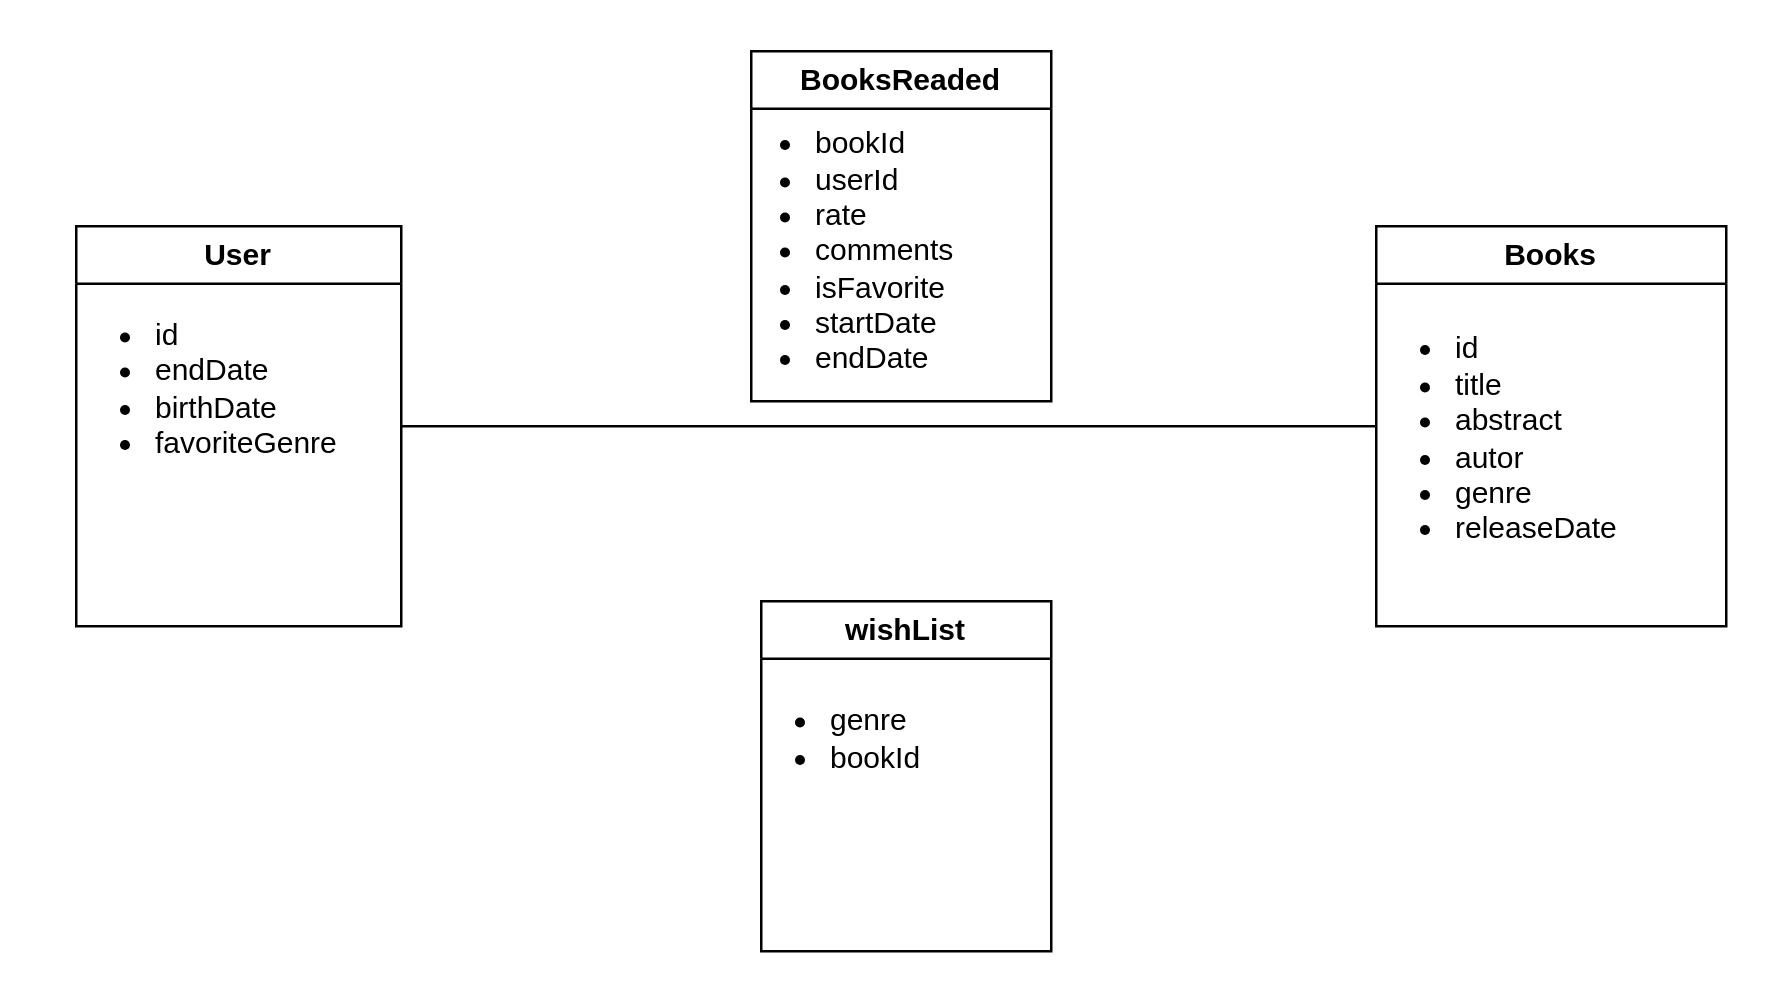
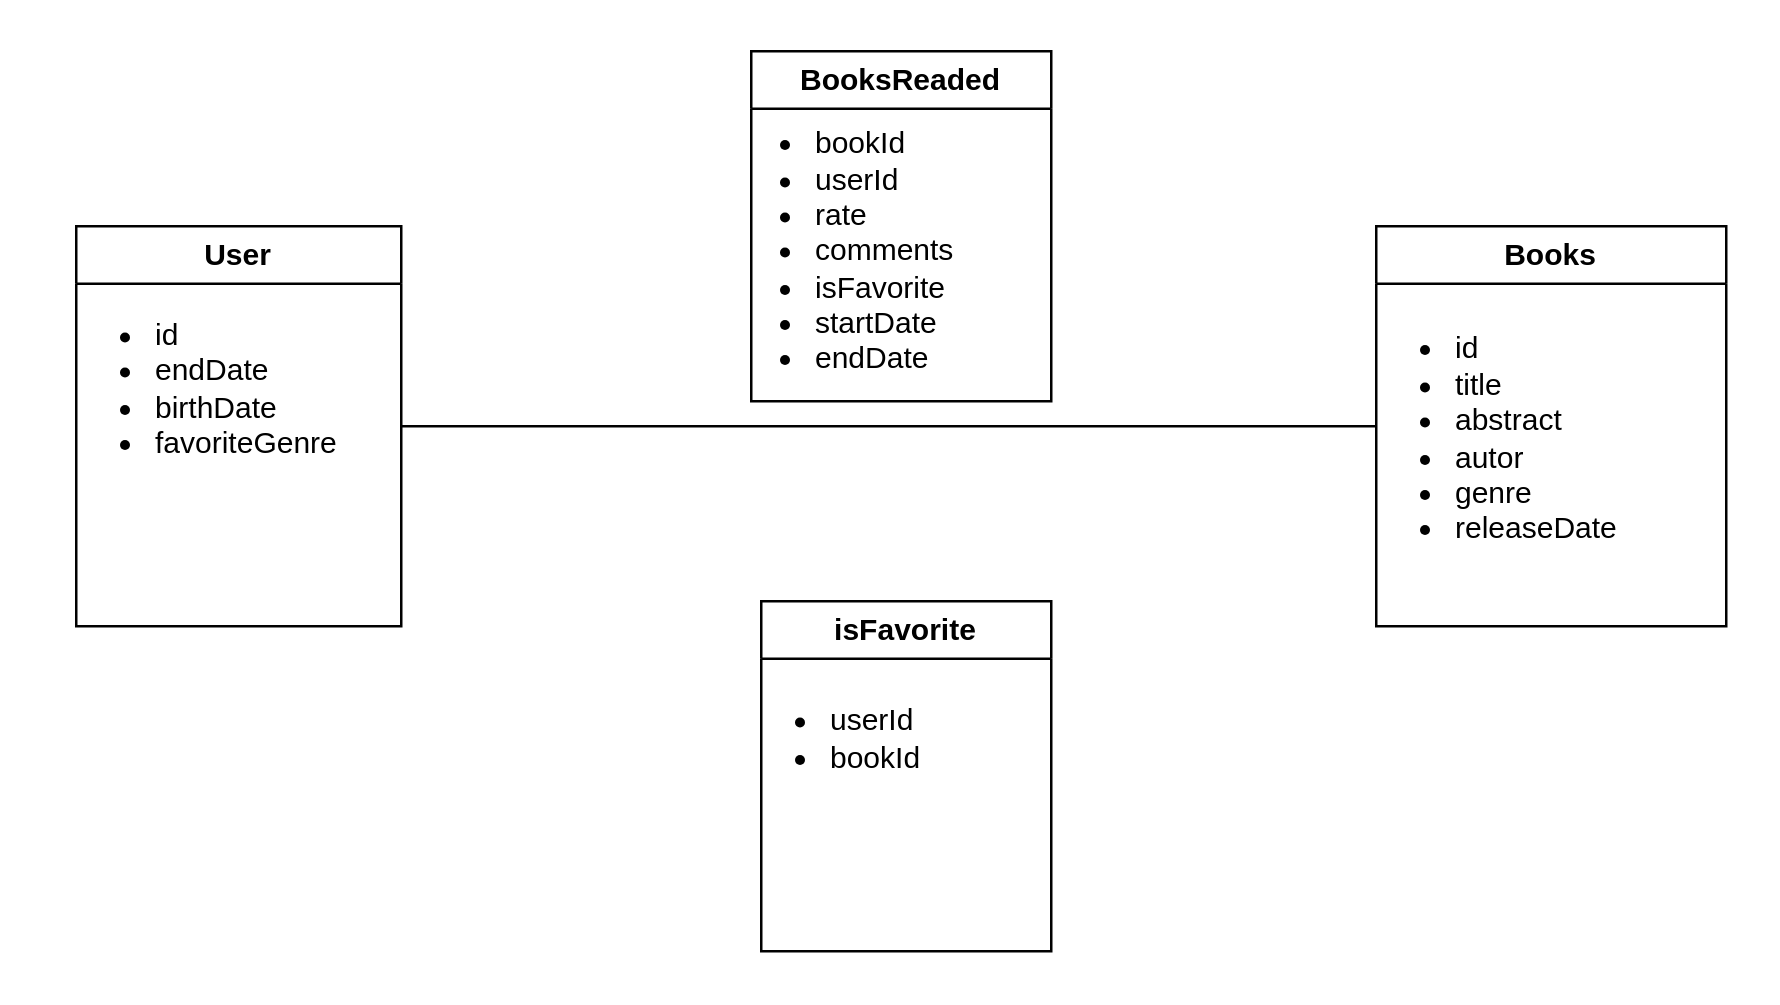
node "wishList": label "wishList" -> "isFavorite"
node "genre bookId": label "genre bookId" -> "userId bookId"
